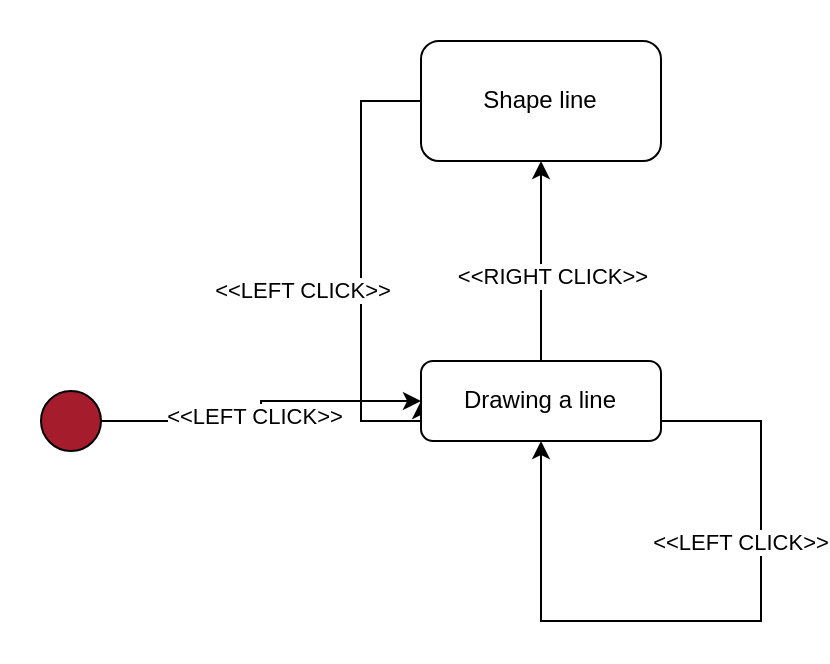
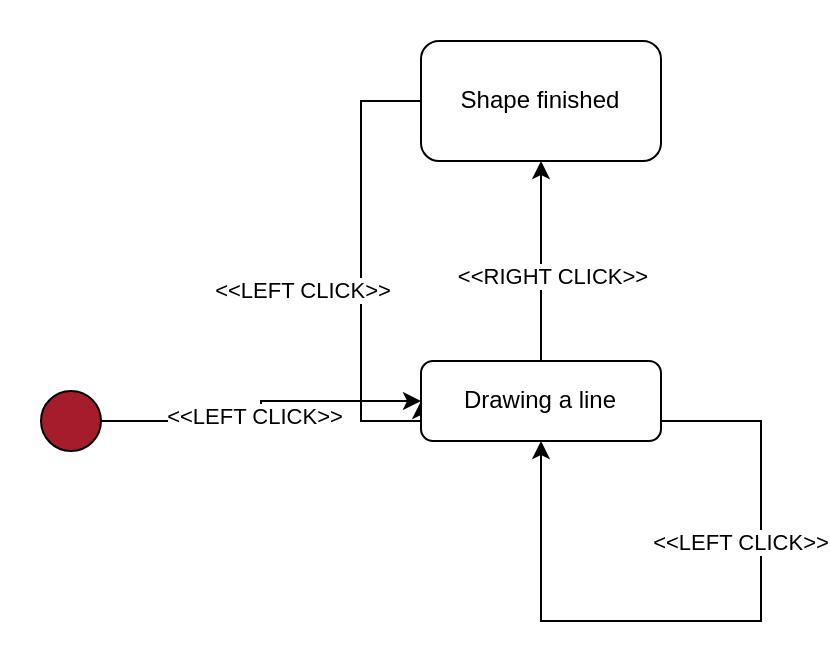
node "Shape line": label "Shape line" -> "Shape finished"
